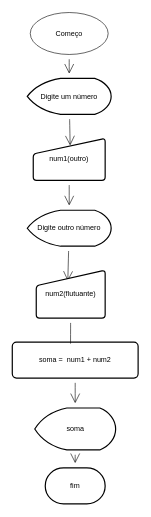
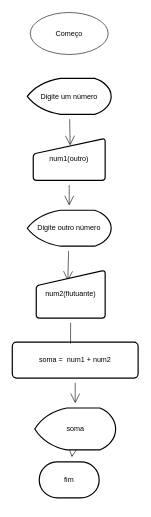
edge "Começo" -> "Digite um número": removed
node "fim": moved (75, 486) -> (69, 480)
